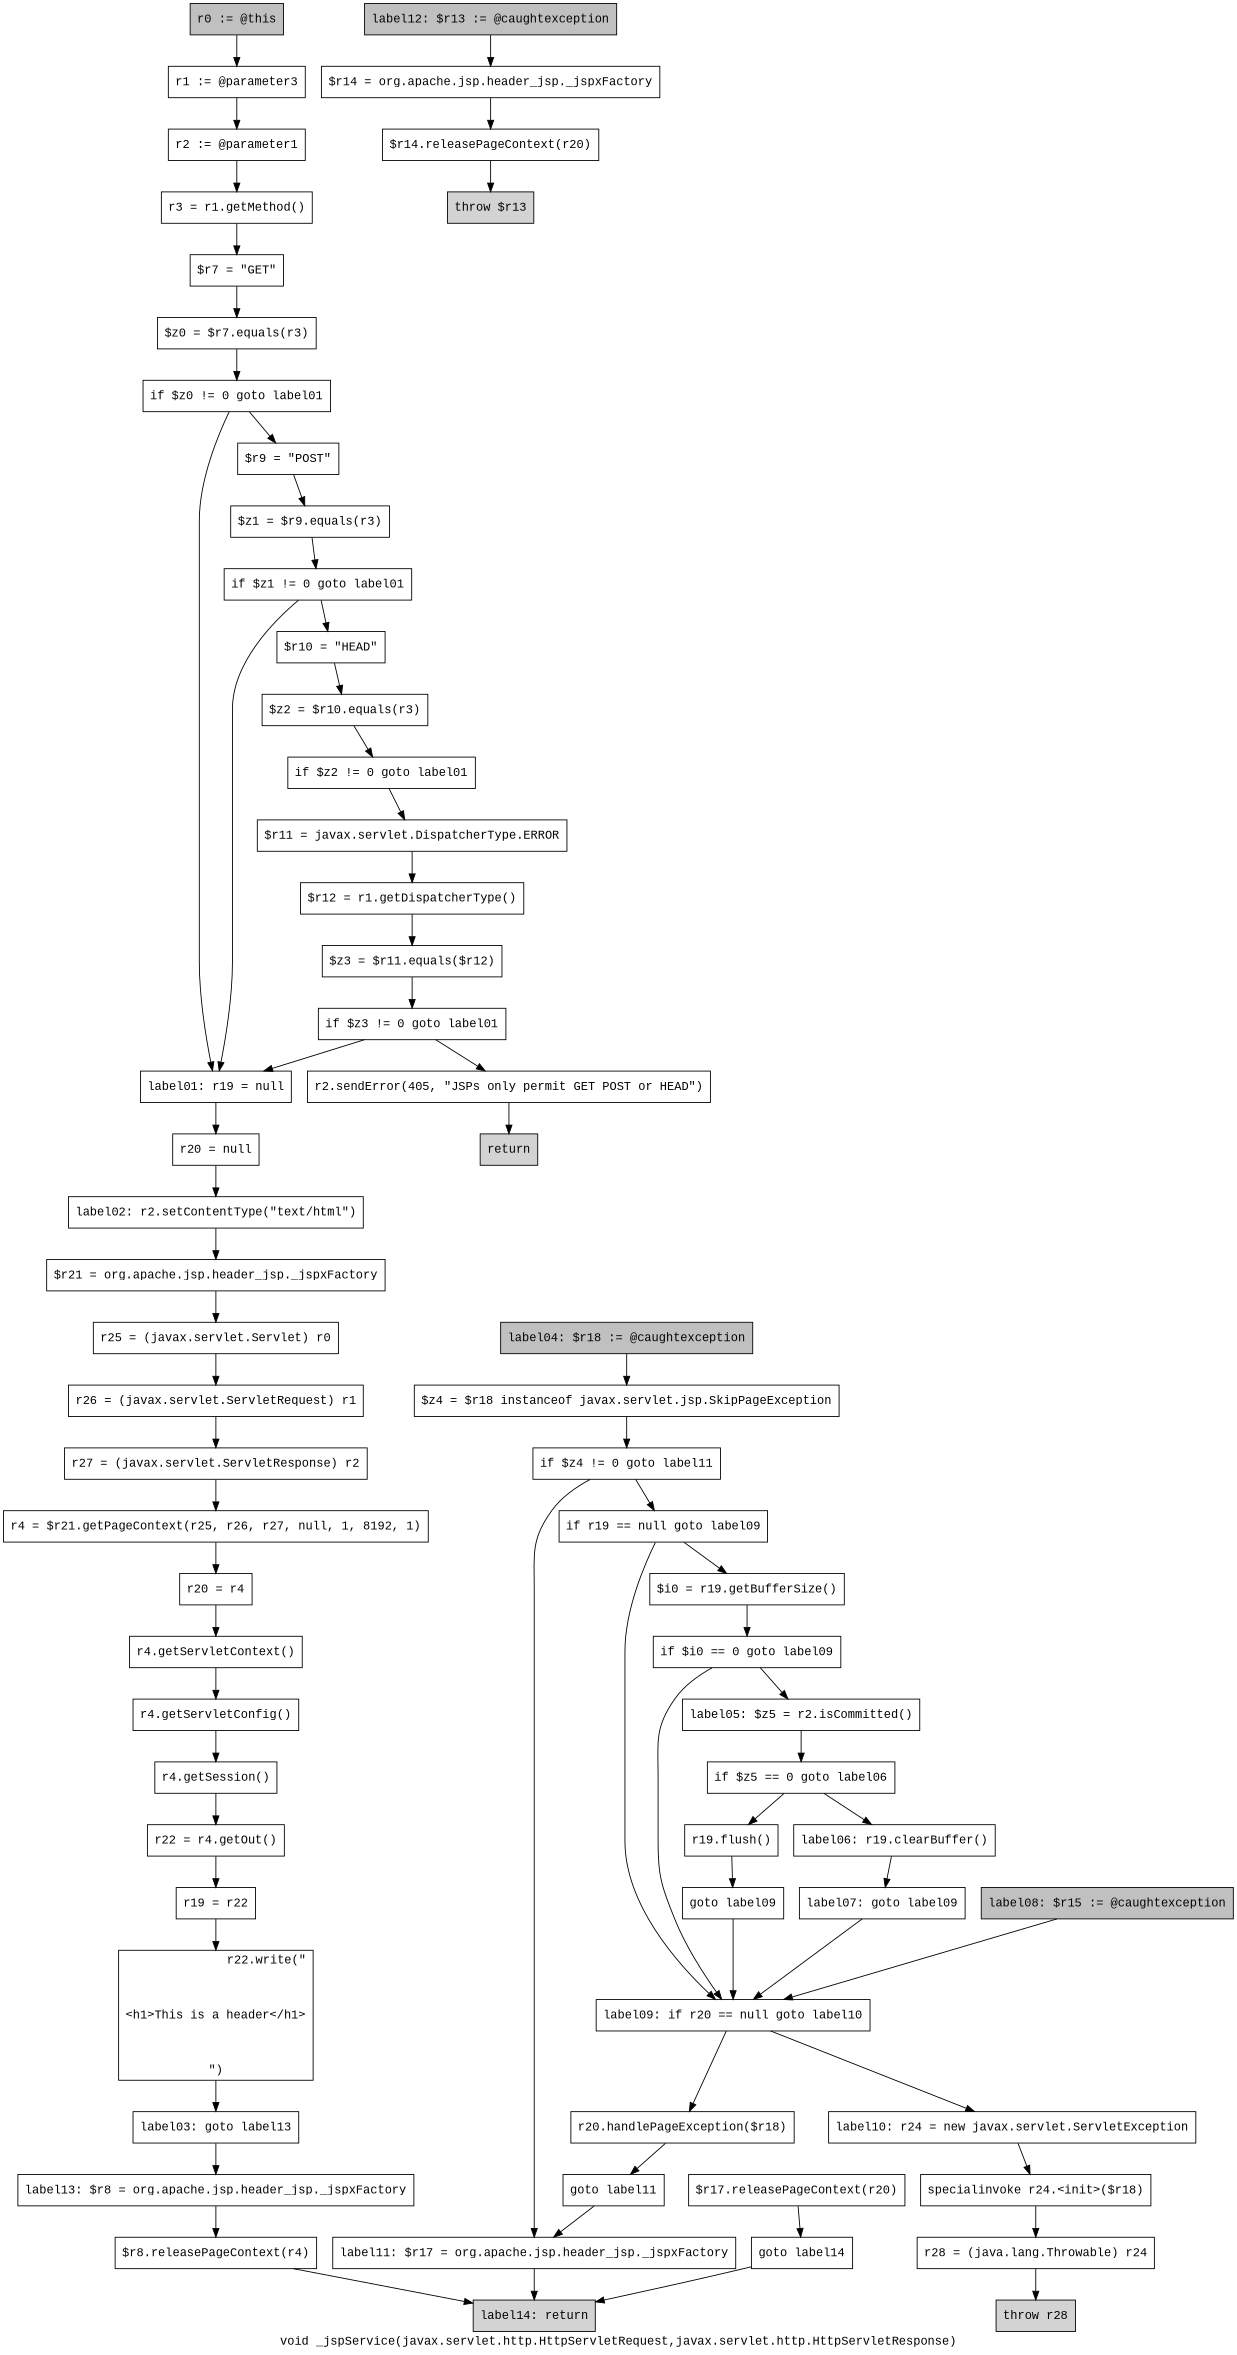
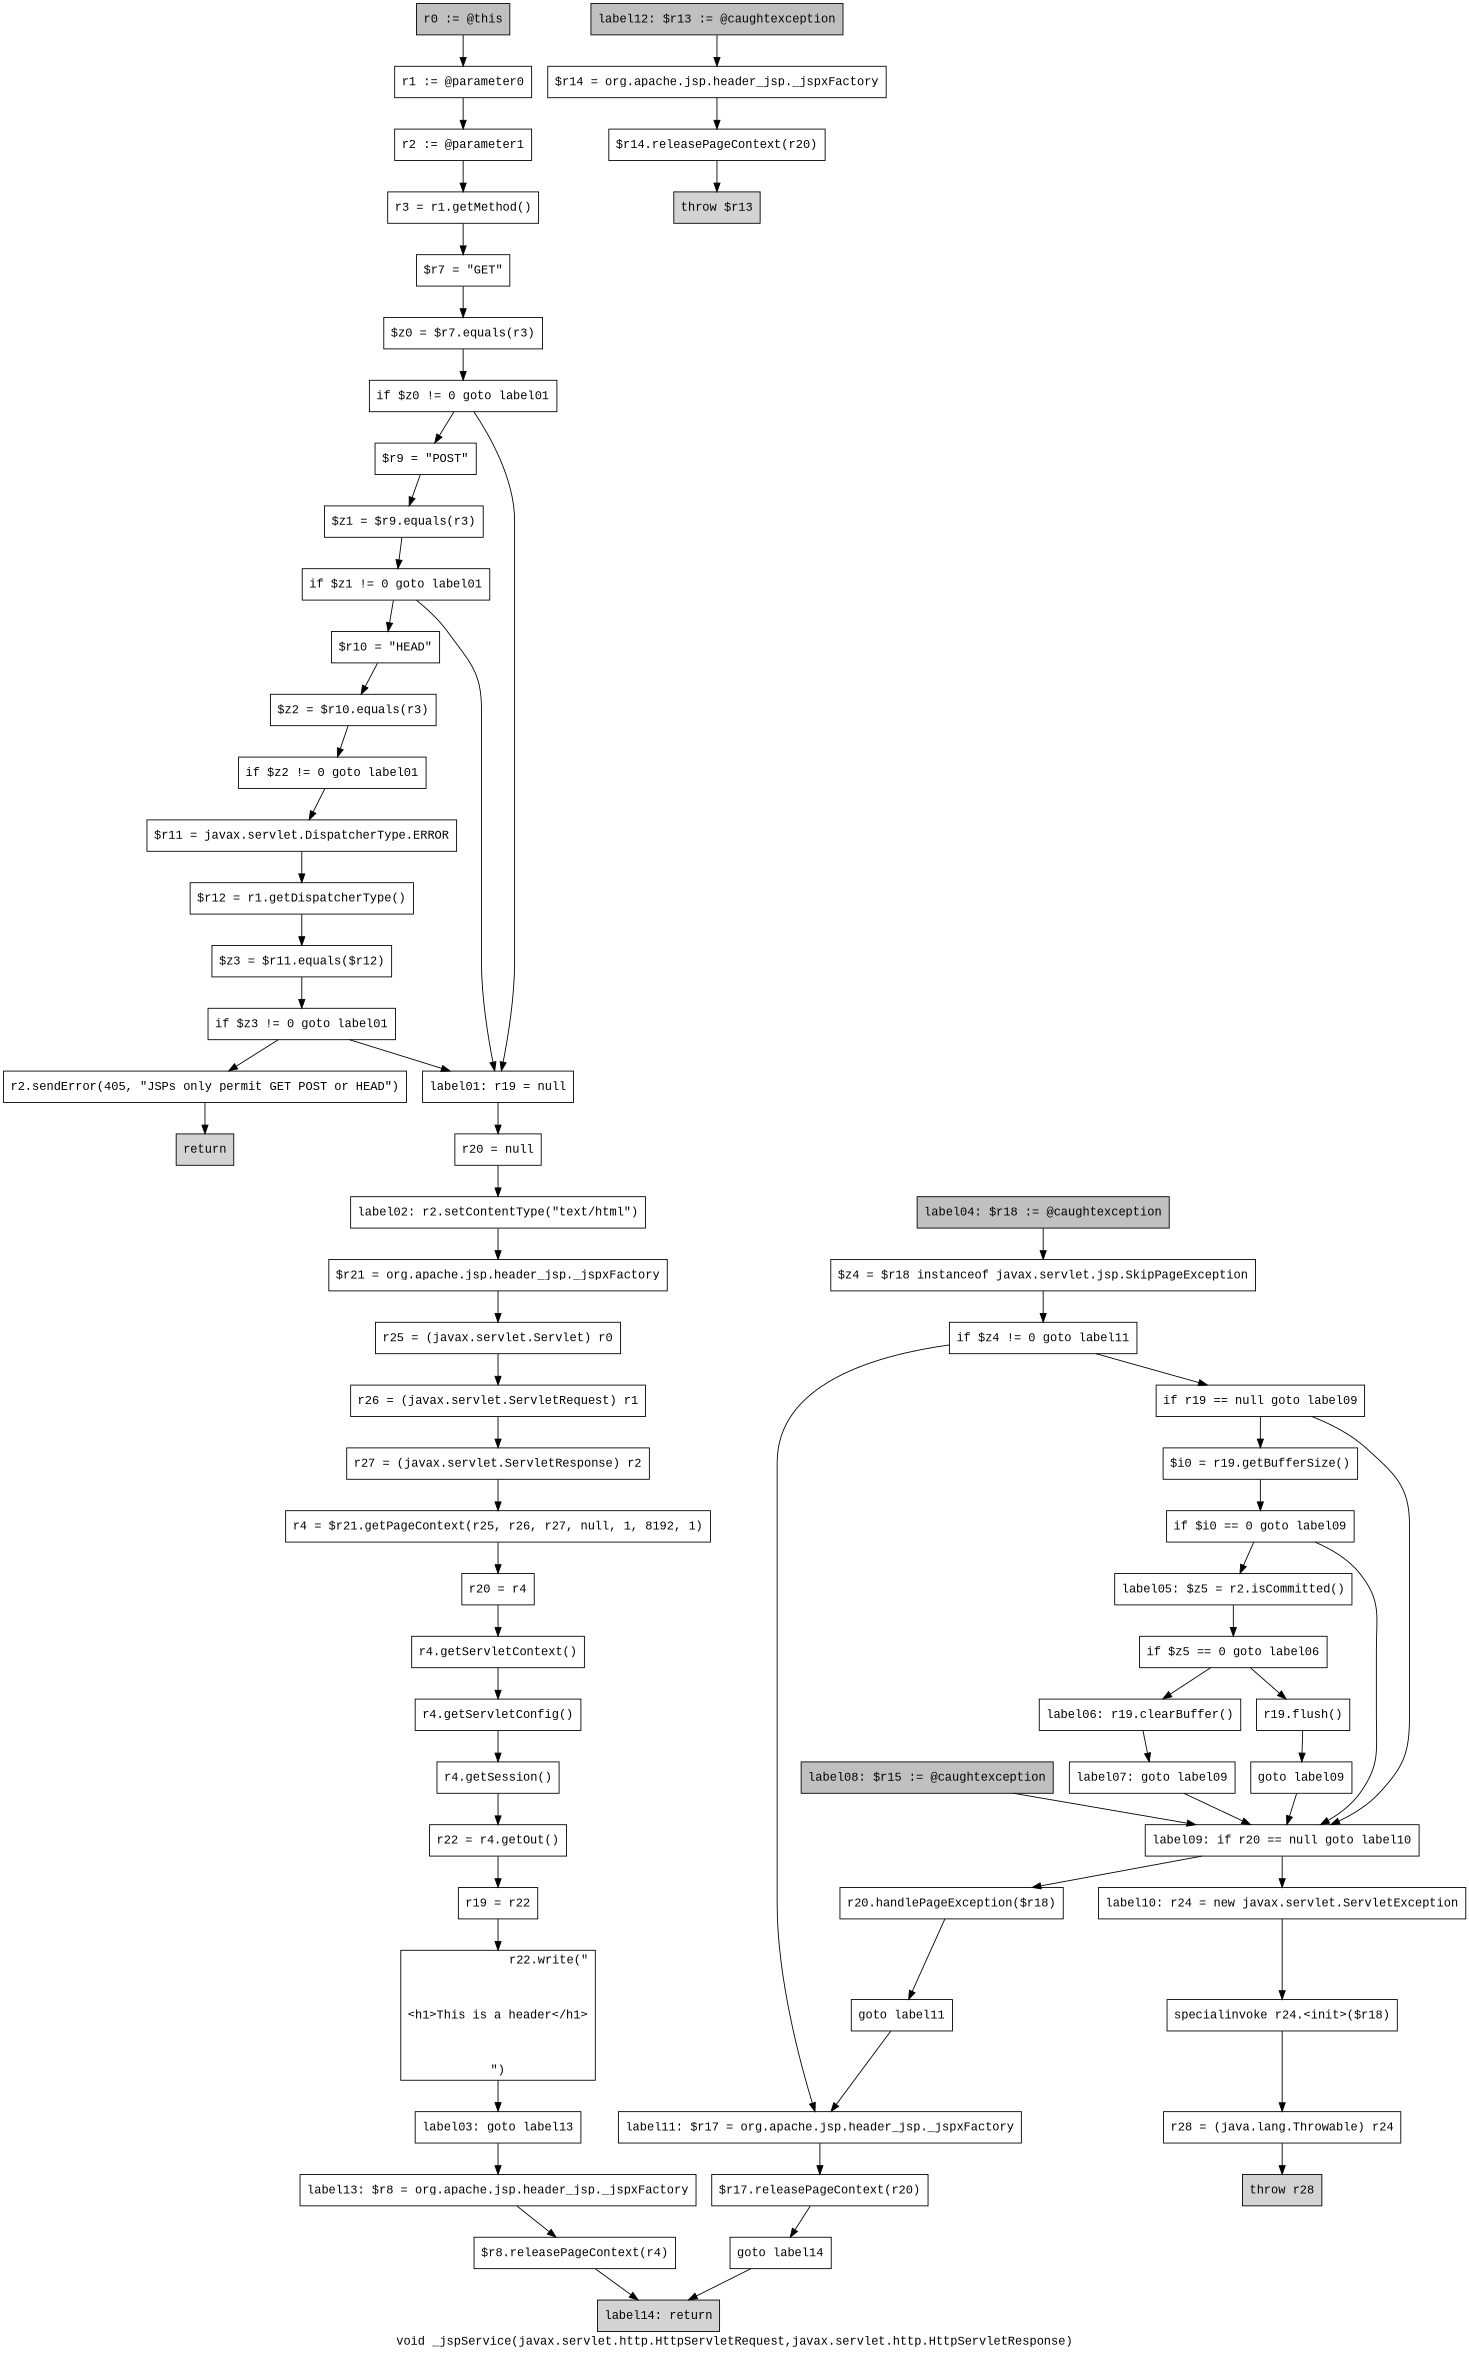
node "r1 := @parameter3": label "r1 := @parameter3" -> "r1 := @parameter0"
edge "label11: $r17 = org.apache.jsp.header_jsp._jspxFactory" -> "label14: return": now "label11: $r17 = org.apache.jsp.header_jsp._jspxFactory" -> "$r17.releasePageContext(r20)"
